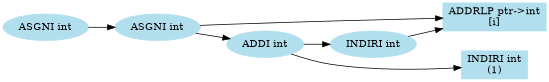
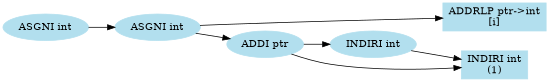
edge "INDIRI int" -> "ADDRLP ptr->int [i]": now "INDIRI int" -> "INDIRI int (1)"
node "ADDI int": label "ADDI int" -> "ADDI ptr"
